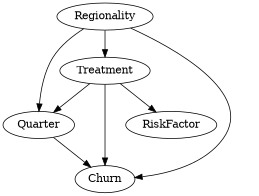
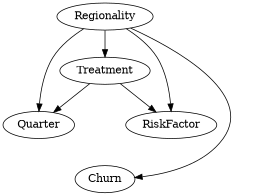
edge "Regionality" -> "RiskFactor": added
edge "Treatment" -> "Churn": removed
edge "Quarter" -> "Churn": removed
